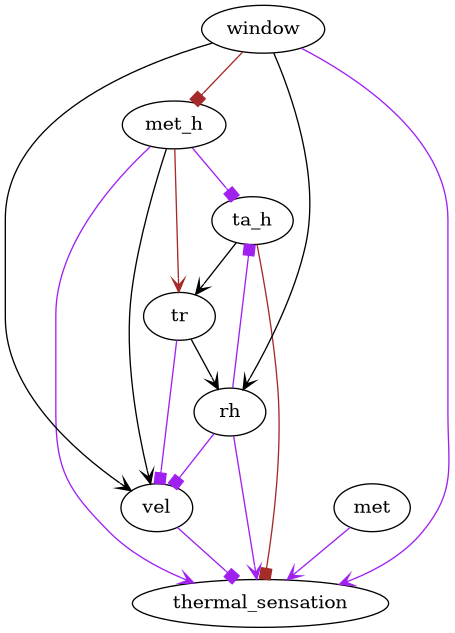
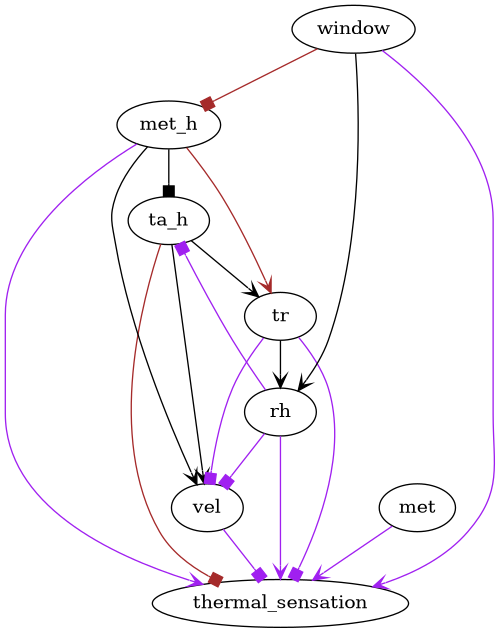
edge "met_h" -> "ta_h": color purple -> black
edge "window" -> "vel": now "ta_h" -> "vel"
edge "tr" -> "thermal_sensation": added
